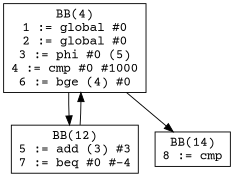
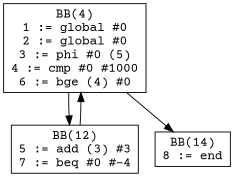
node "BB(14) 8 := cmp": label "BB(14) 8 := cmp" -> "BB(14) 8 := end"
